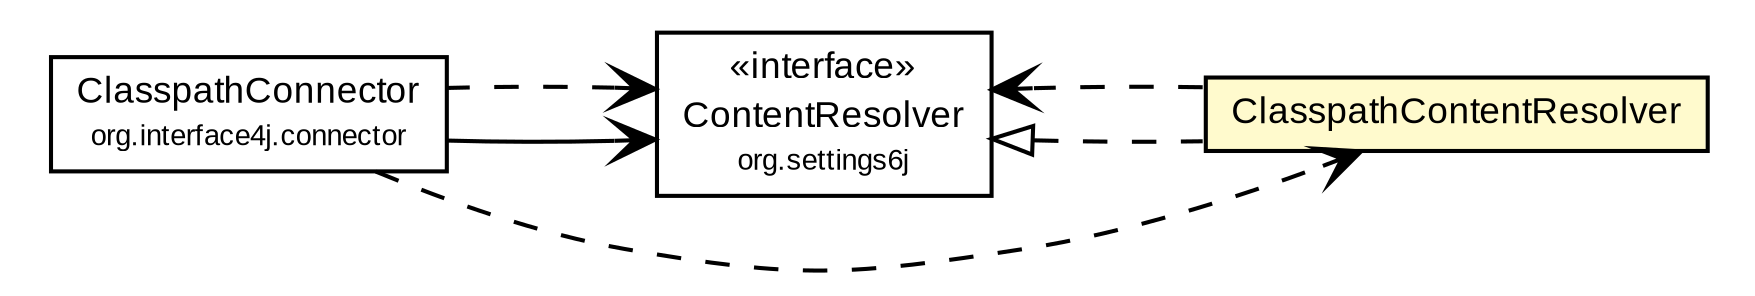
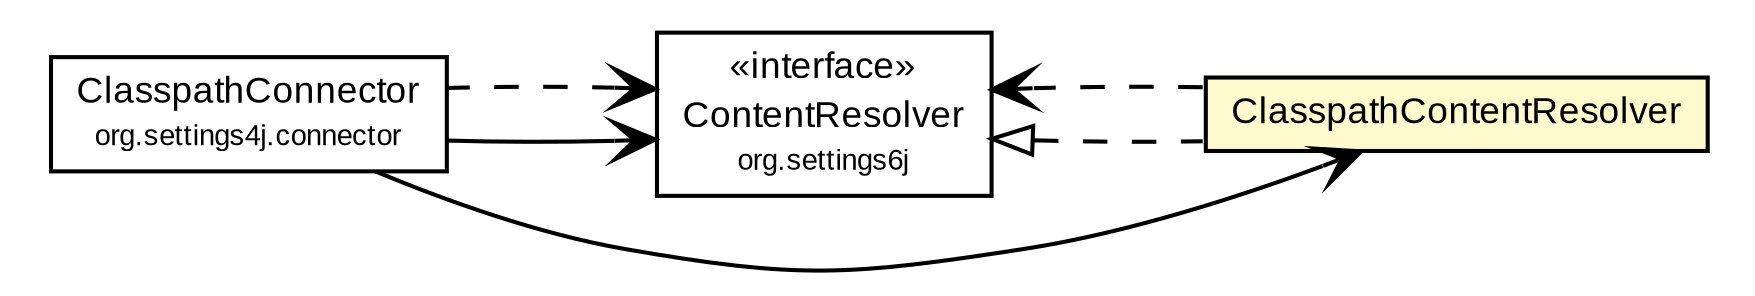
node "ClasspathConnector": text "org.interface4j.connector" -> "org.settings4j.connector"
edge "ClasspathConnector" -> "ClasspathContentResolver": style dashed -> solid
